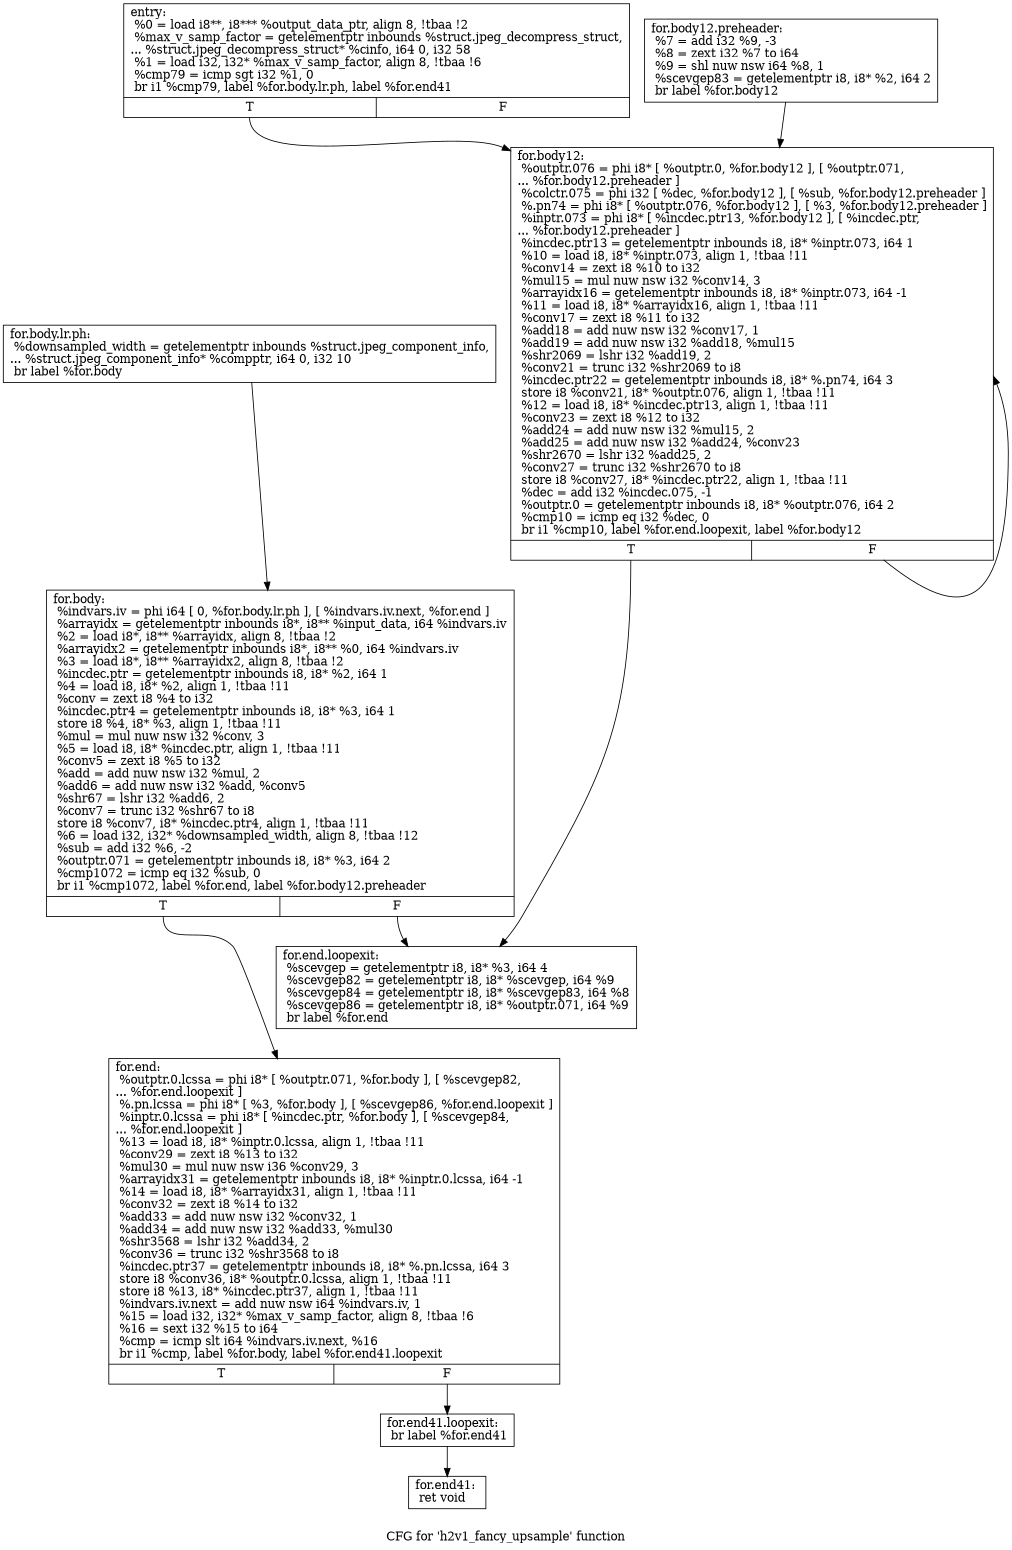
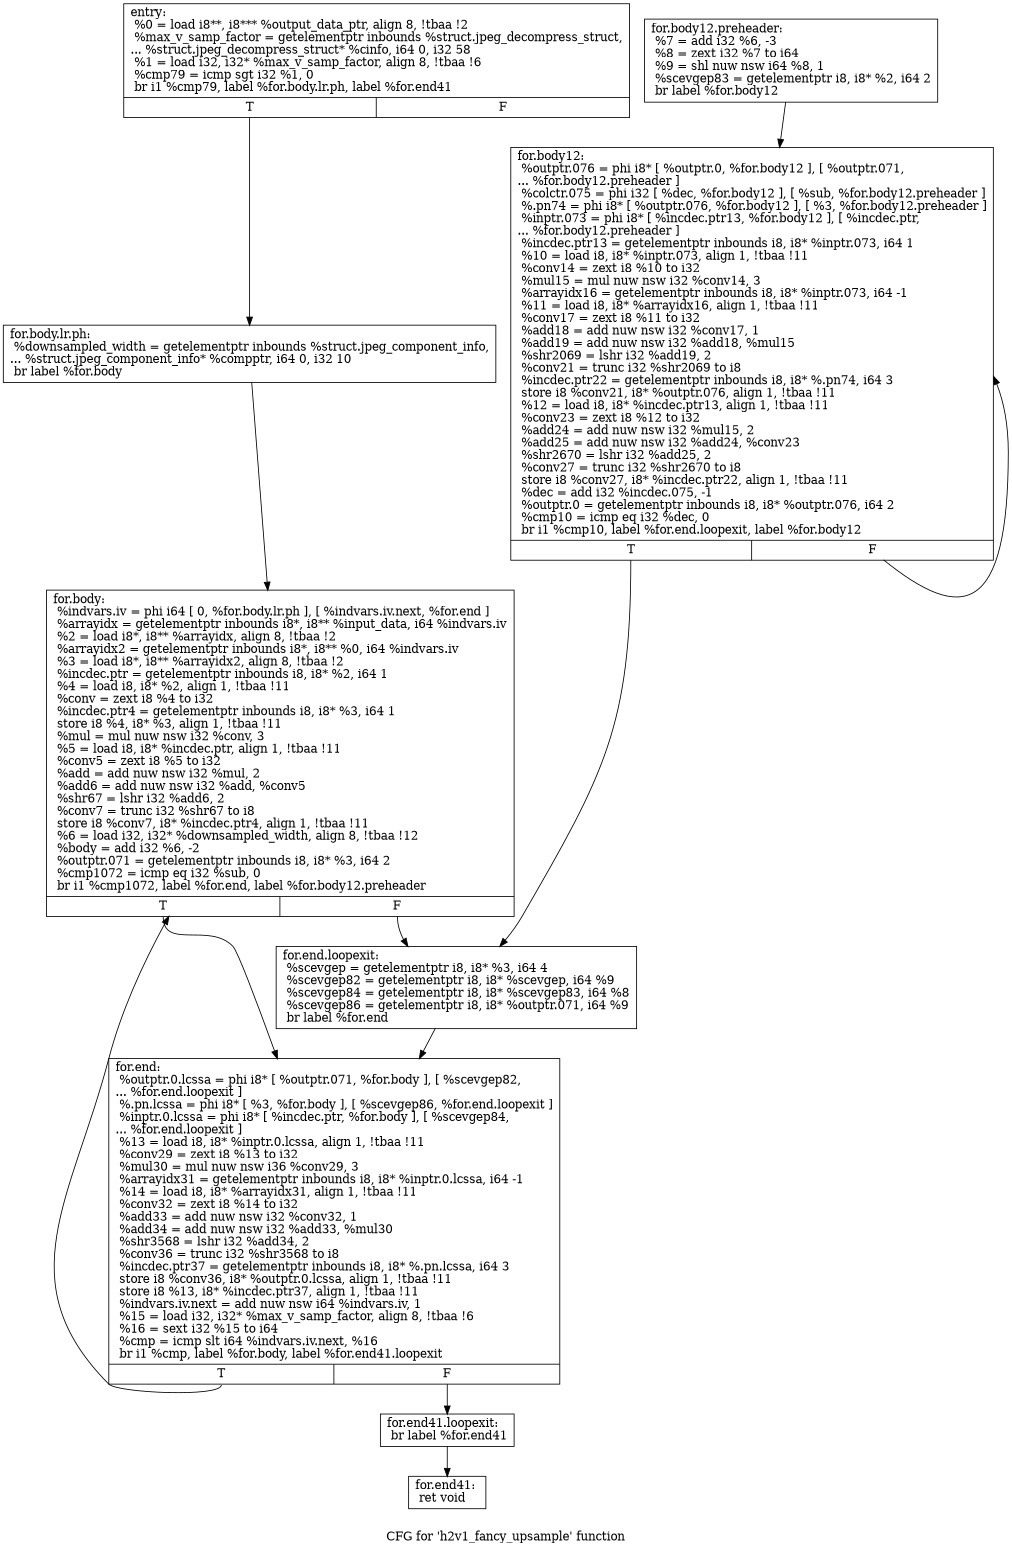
node "for.body12.preheader:": text "%7 = add i32 %9, -3" -> "%7 = add i32 %6, -3"
edge "entry:" -> "for.body12:": now "entry:" -> "for.body.lr.ph:"
node "for.body:": text "%sub = add i32 %6, -2" -> "%body = add i32 %6, -2"
edge "for.end.loopexit:" -> "for.end:": added
edge "for.end:" -> "for.body:": added
